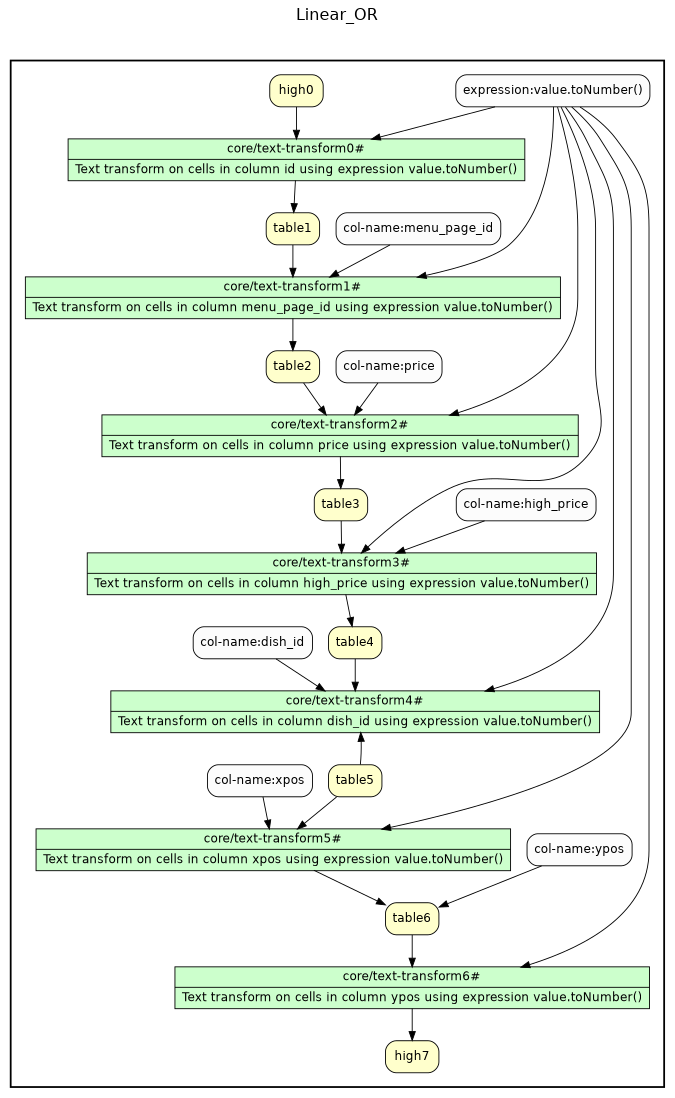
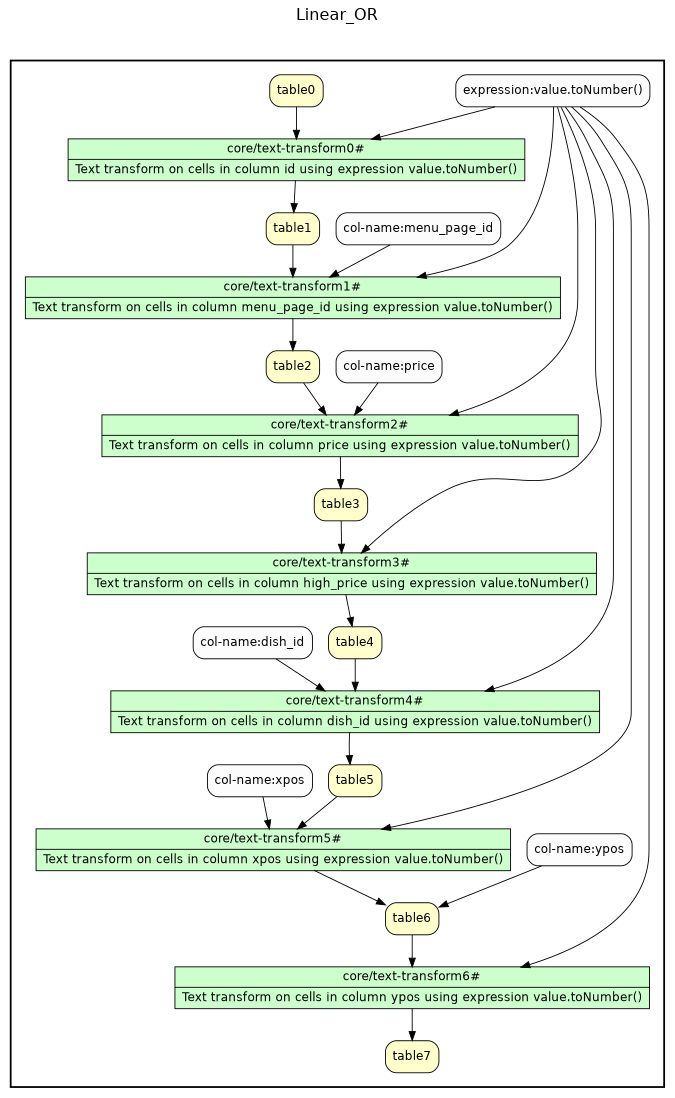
node "high0": label "high0" -> "table0"
node "col-name:high_price": removed
edge "table5" -> "core/text-transform4#": reversed
node "high7": label "high7" -> "table7"
